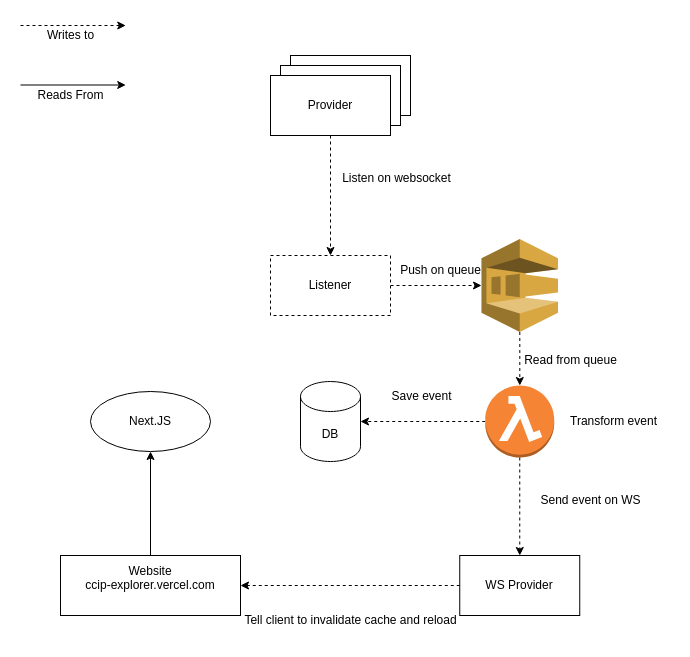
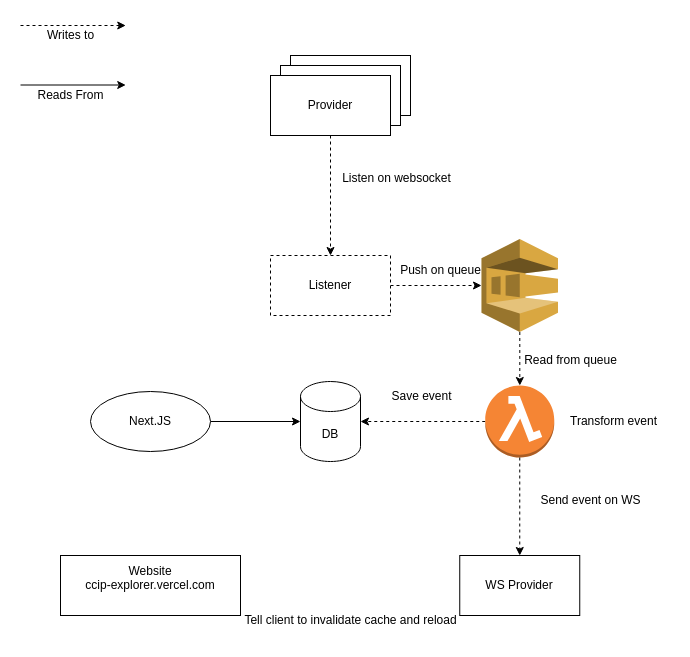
edge "Next.JS" -> "DB": added
edge "Website ccip-explorer.vercel.com" -> "Next.JS": removed
edge "WS Provider" -> "Website ccip-explorer.vercel.com": removed
